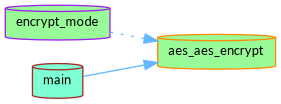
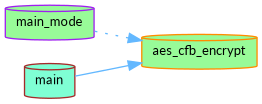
node "encrypt_mode": label "encrypt_mode" -> "main_mode"
node "aes_aes_encrypt": label "aes_aes_encrypt" -> "aes_cfb_encrypt"
